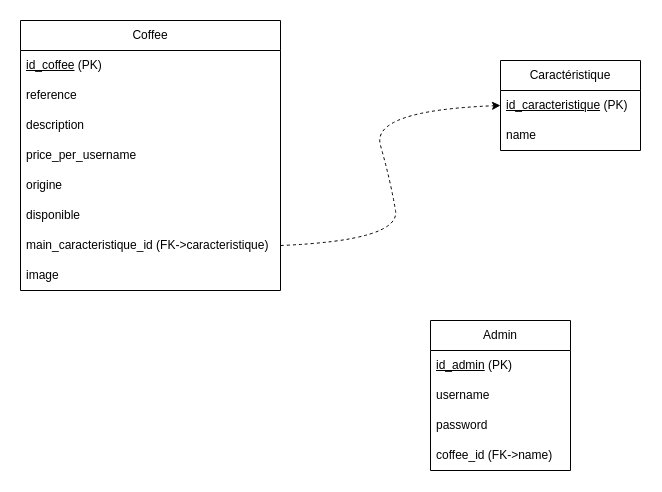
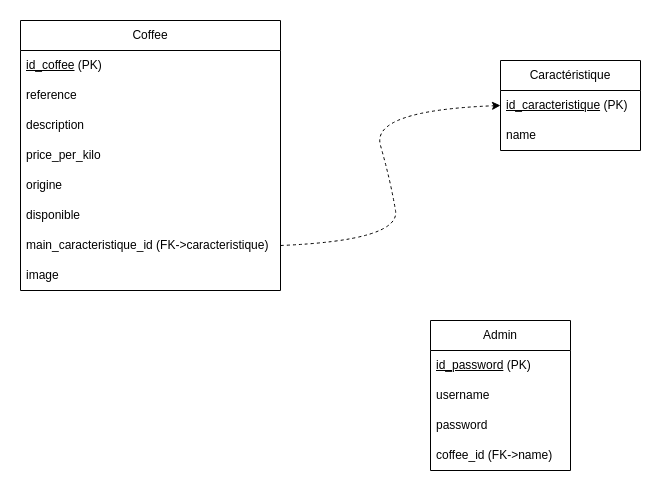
node "price_per_username": label "price_per_username" -> "price_per_kilo"
node "id_admin (PK)": label "id_admin (PK)" -> "id_password (PK)"
